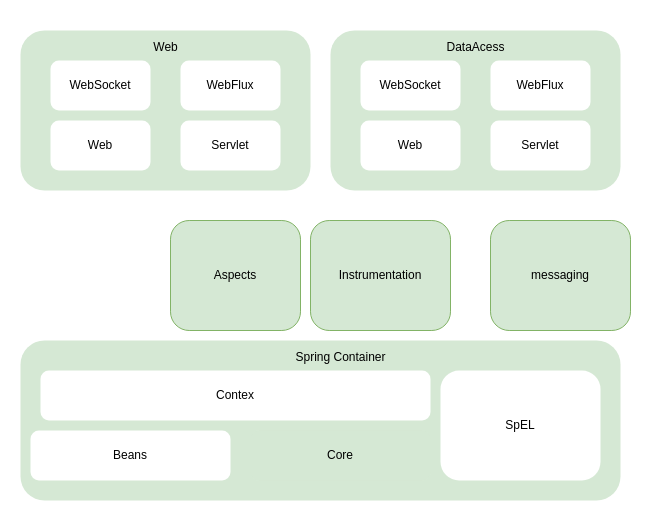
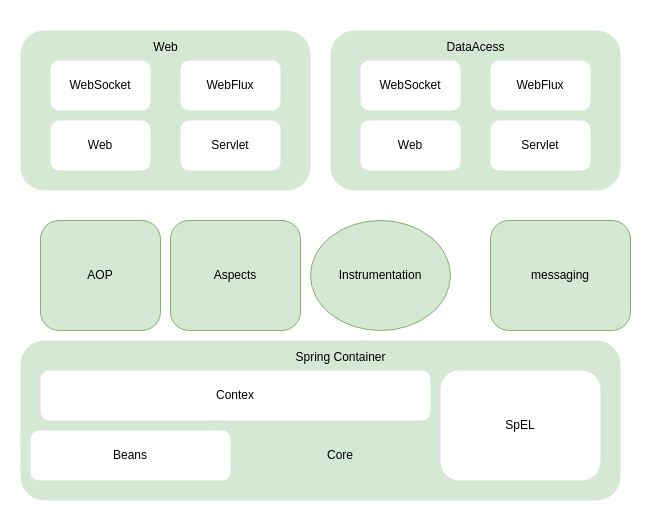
node "AOP": added
node "Instrumentation": shape rounded rectangle -> ellipse
